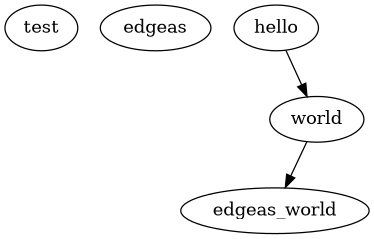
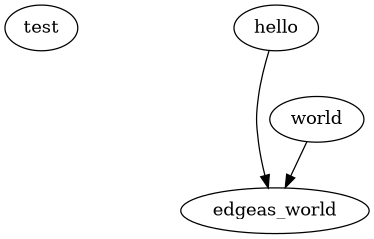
node "edgeas": removed
edge "hello" -> "world": now "hello" -> "edgeas_world"
